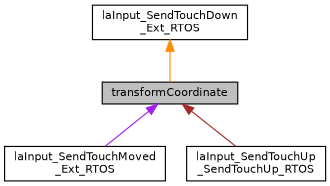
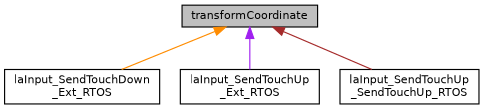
edge "transformCoordinate" -> "laInput_SendTouchDown _Ext_RTOS": reversed
node "laInput_SendTouchMoved _Ext_RTOS": label "laInput_SendTouchMoved _Ext_RTOS" -> "laInput_SendTouchUp _Ext_RTOS"
